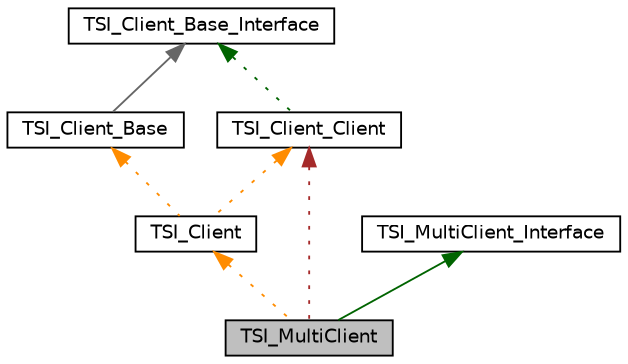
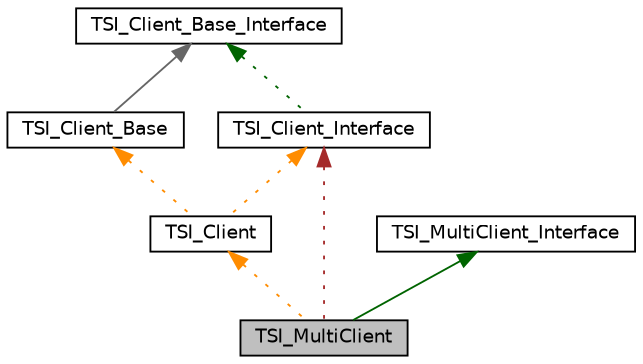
node "TSI_Client_Client": label "TSI_Client_Client" -> "TSI_Client_Interface"
